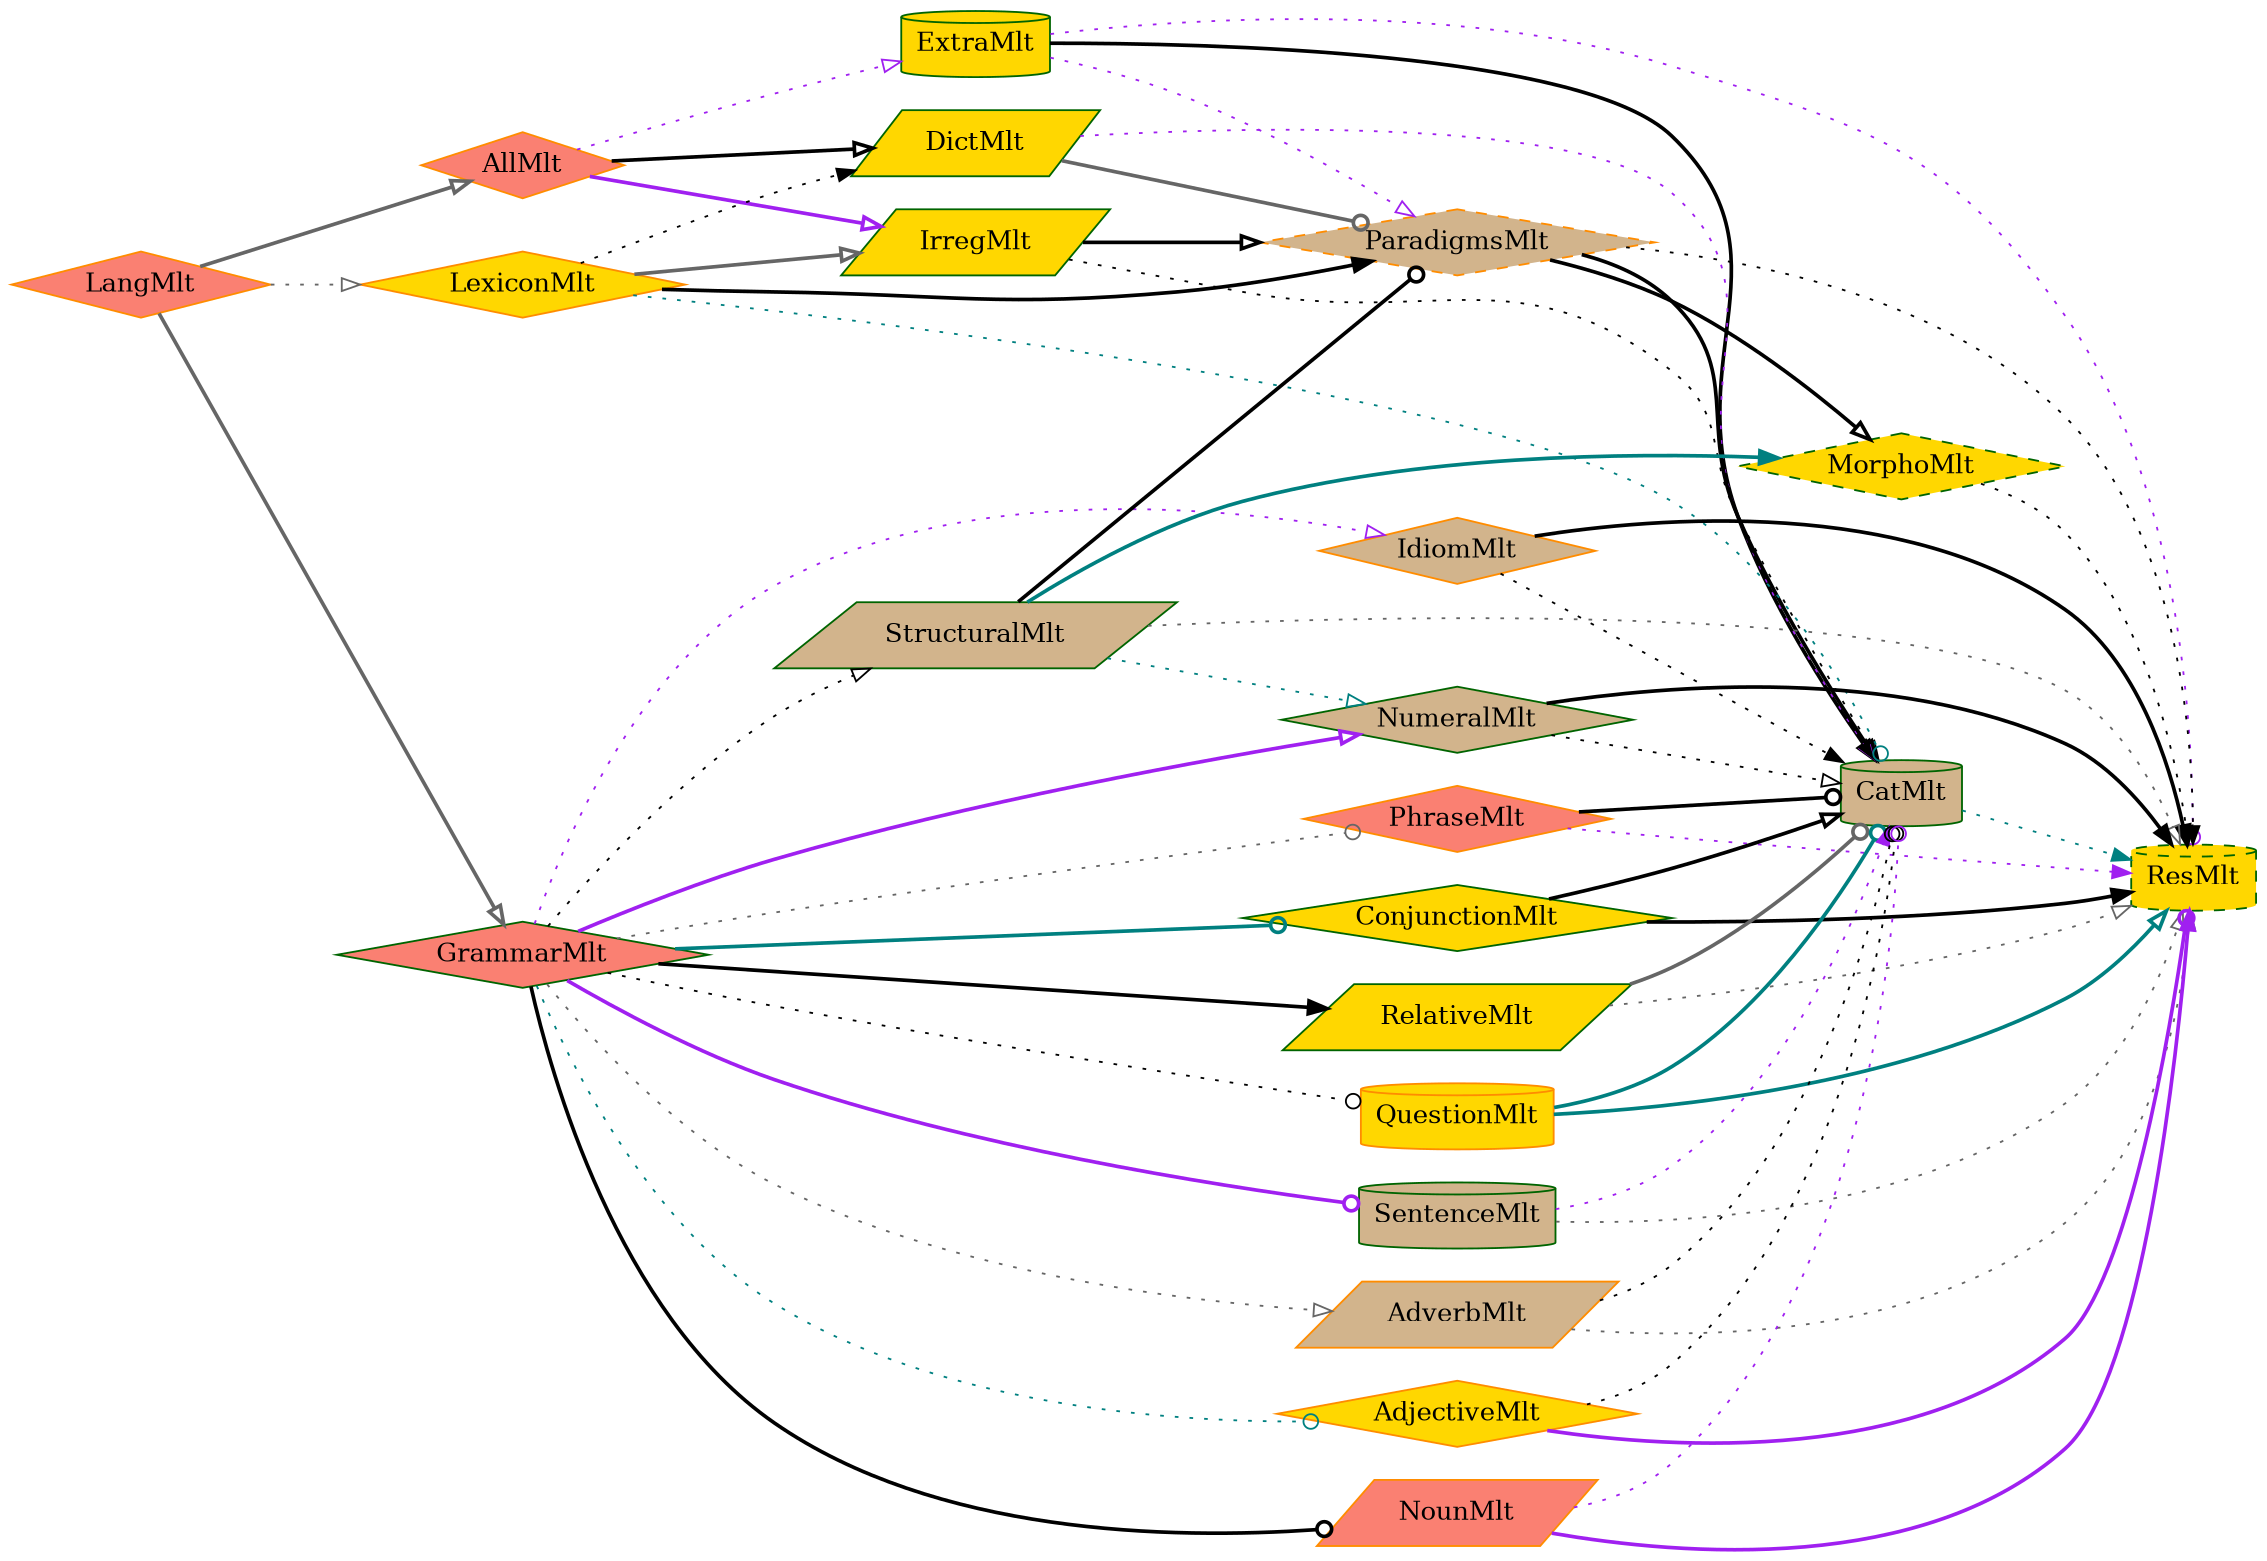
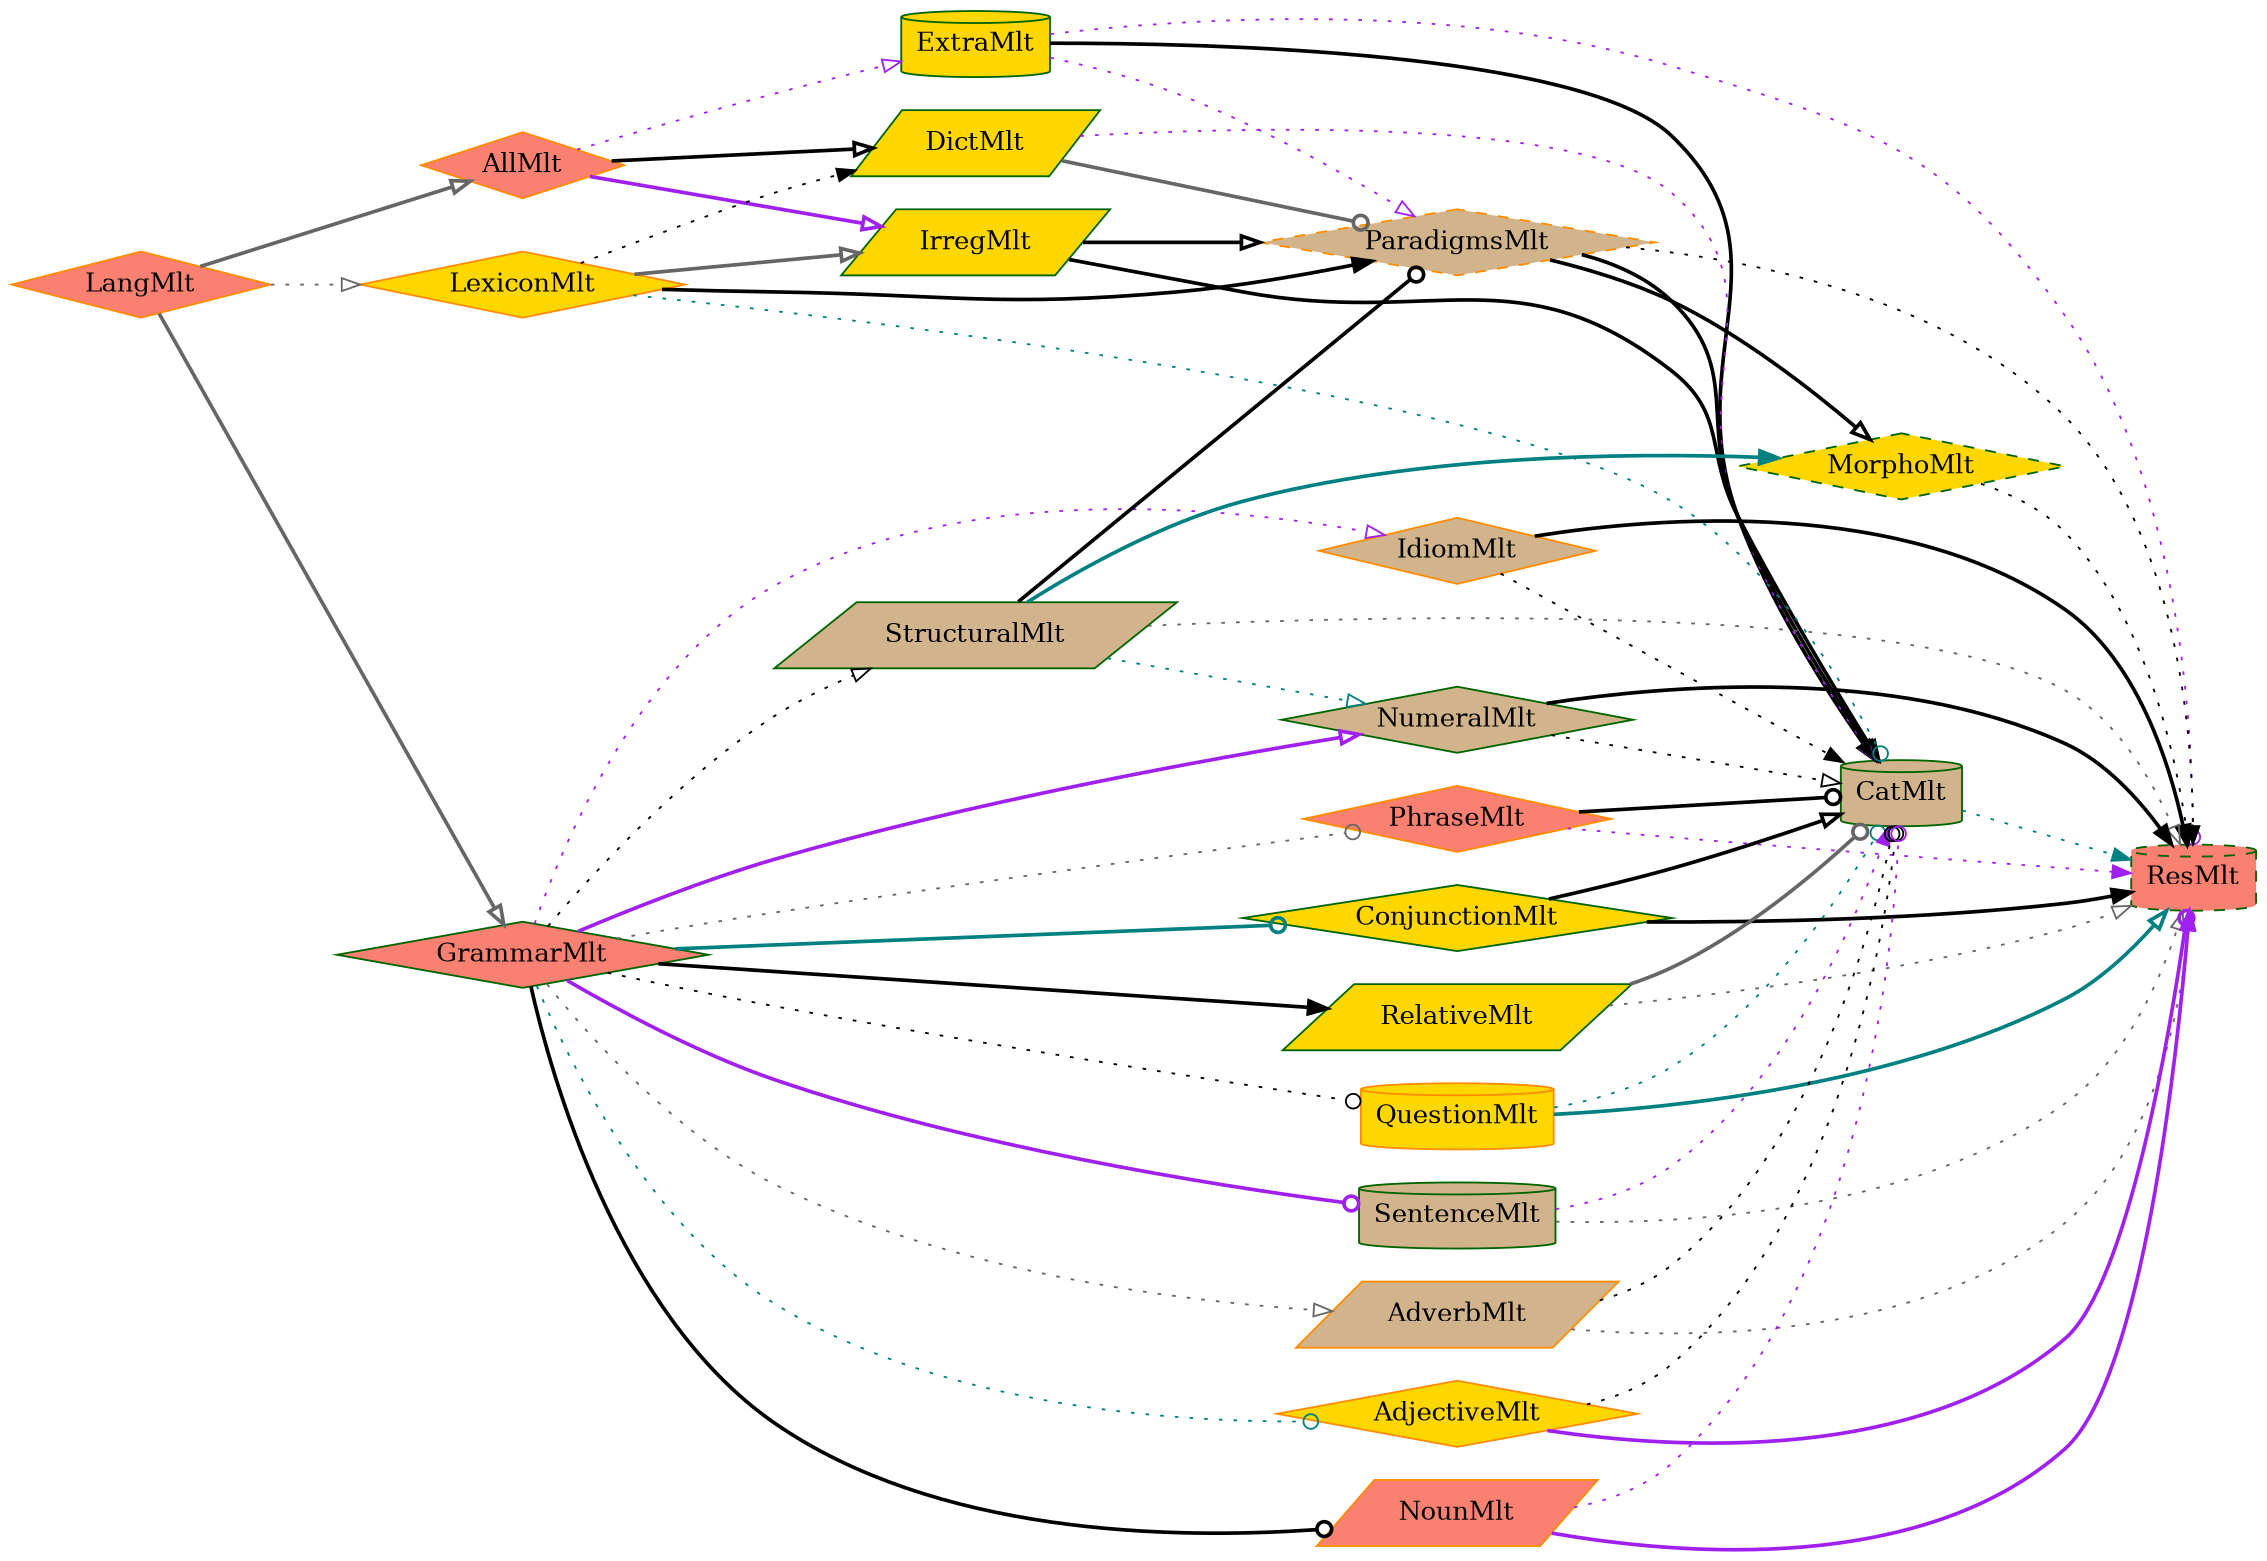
edge "IrregMlt" -> "CatMlt": style dotted -> bold
node "ResMlt": fillcolor gold -> salmon
edge "QuestionMlt" -> "CatMlt": style bold -> dotted
